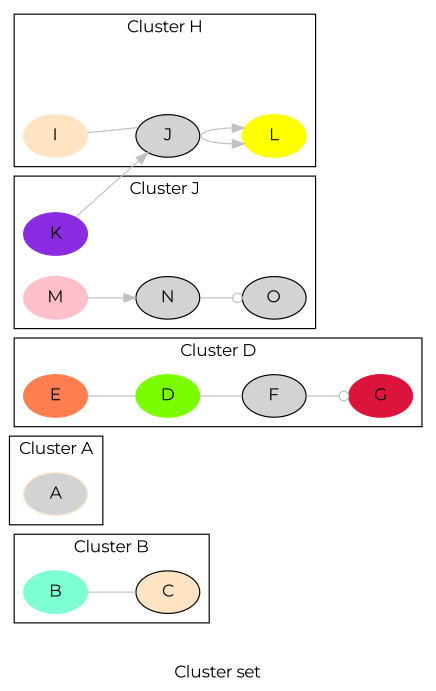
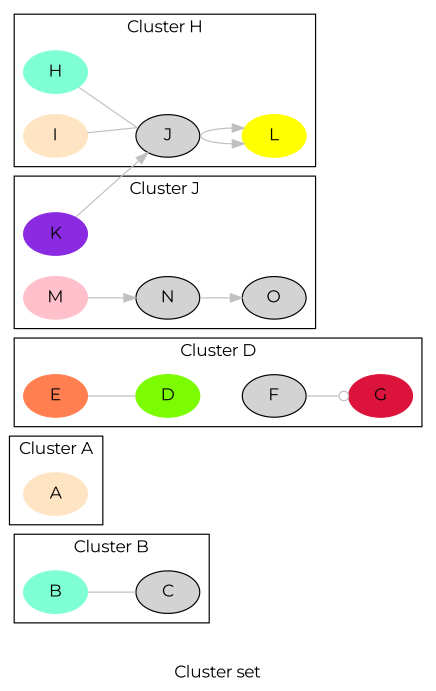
node "H": added
edge "N" -> "O": arrowhead odot -> normal
edge "D" -- "F": removed
node "A": fillcolor lightgrey -> bisque
node "C": fillcolor bisque -> lightgrey
